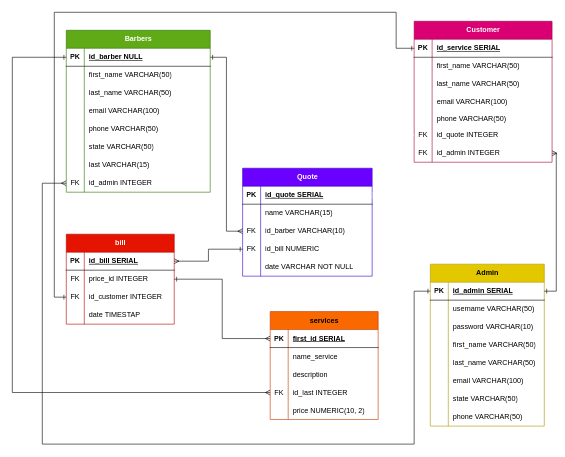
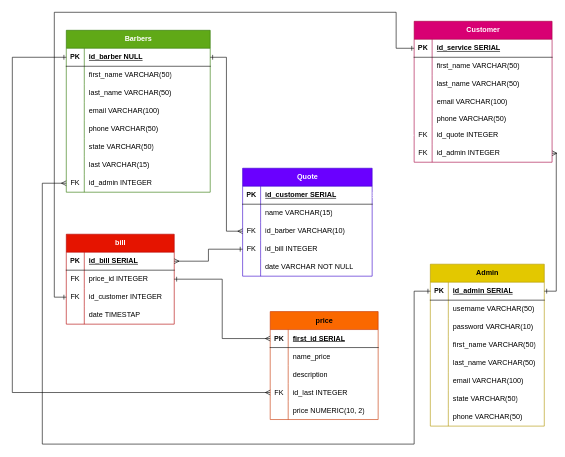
node "id_quote SERIAL": label "id_quote SERIAL" -> "id_customer SERIAL"
node "id_bill NUMERIC": label "id_bill NUMERIC" -> "id_bill INTEGER"
node "services": label "services" -> "price"
node "name_service": label "name_service" -> "name_price"
